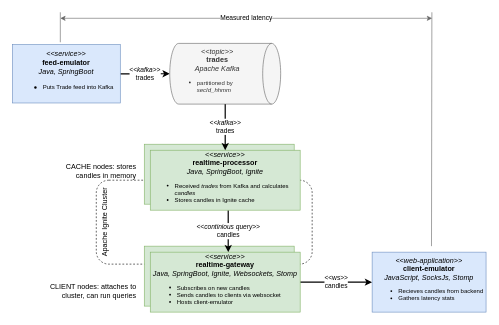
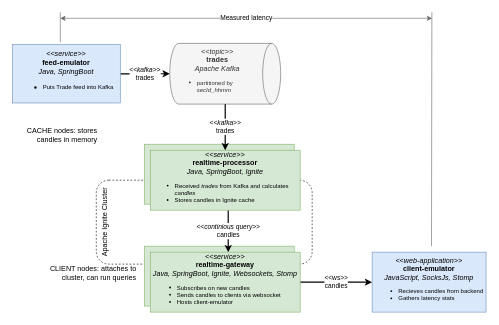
node "CACHE nodes: stores candles in memory": moved (96, 171) -> (57, 135)
node "CLIENT nodes: attaches to cluster, can run queries": moved (92, 291) -> (92, 273)
